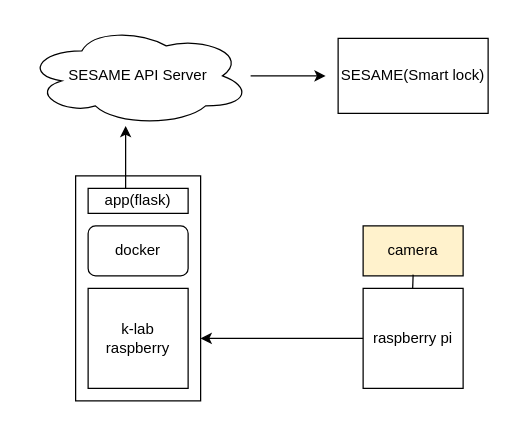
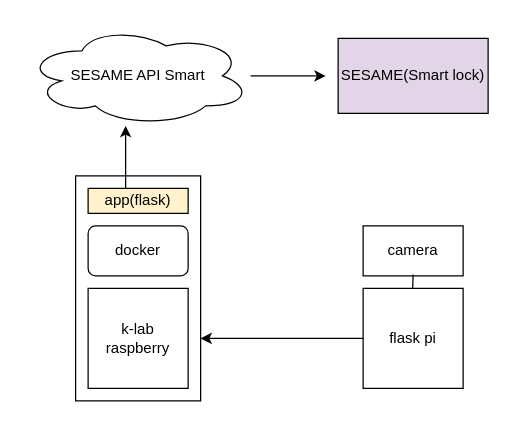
node "SESAME API Server": label "SESAME API Server" -> "SESAME API Smart"
node "SESAME(Smart lock)": fillcolor #ffffff -> #e1d5e7
node "app(flask)": fillcolor #ffffff -> #fff2cc
node "camera": fillcolor #fff2cc -> #ffffff
node "raspberry pi": label "raspberry pi" -> "flask pi"
